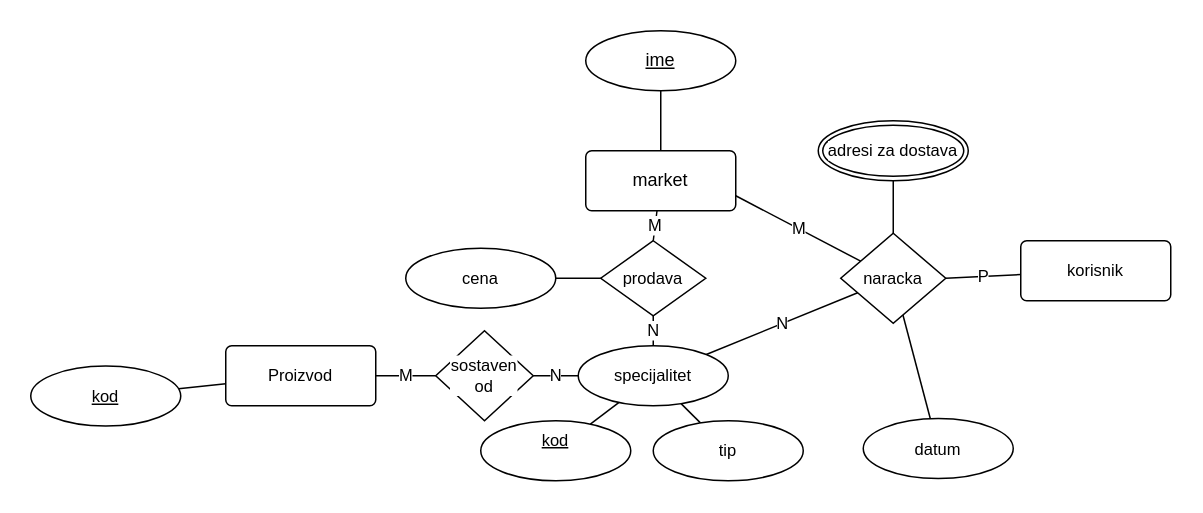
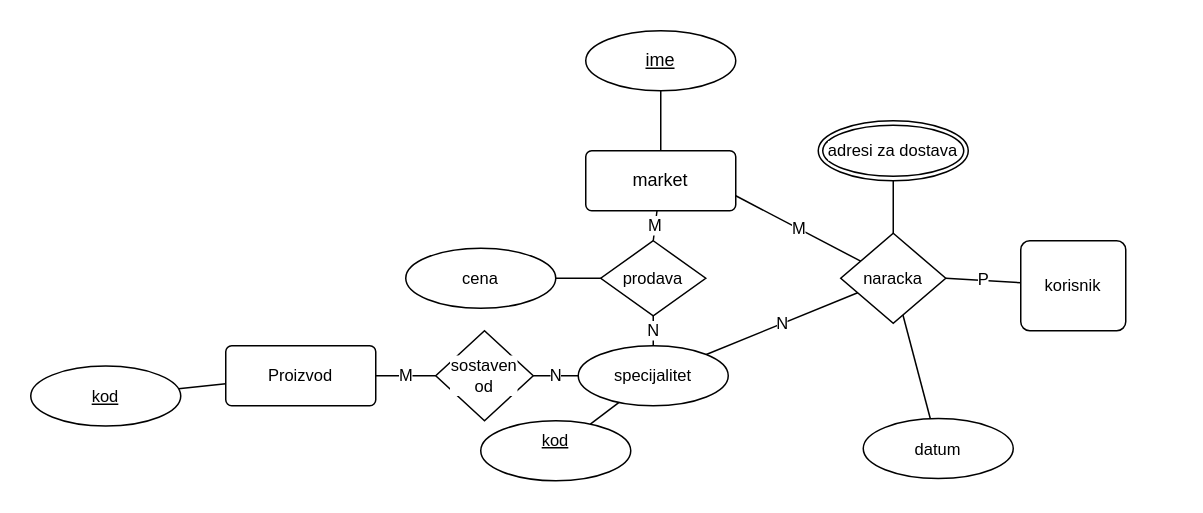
node "korisnik": size 150x60 -> 105x90
edge "specijalitet" -- "tip": removed
node "tip": removed
